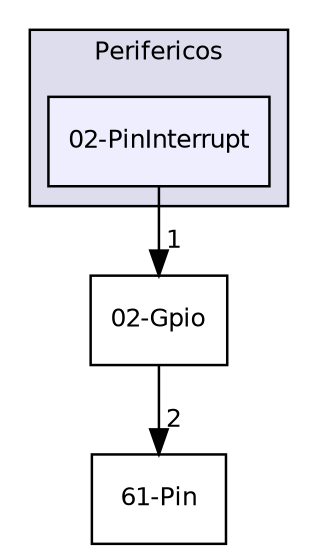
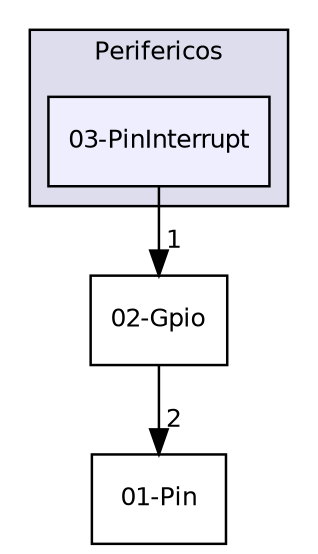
node "02-PinInterrupt": label "02-PinInterrupt" -> "03-PinInterrupt"
node "61-Pin": label "61-Pin" -> "01-Pin"
